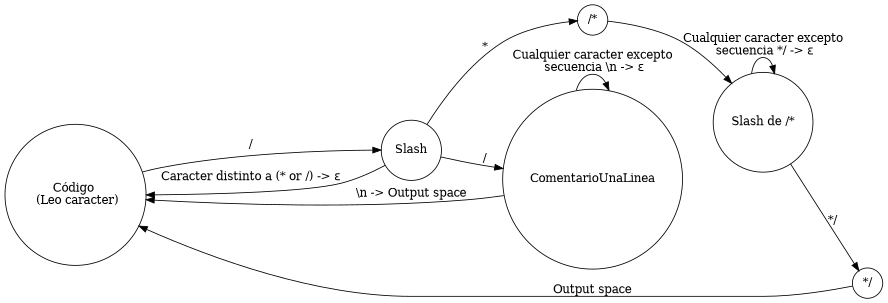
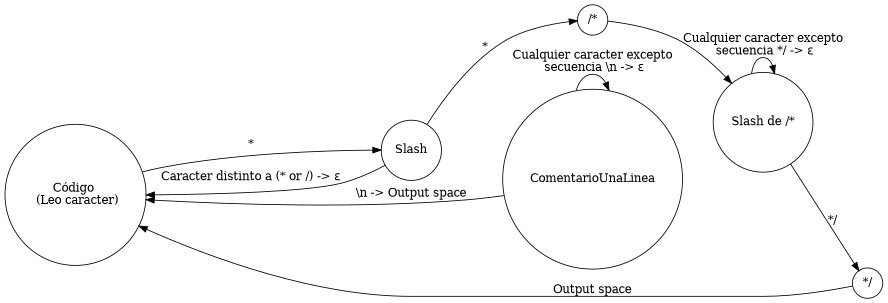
edge "Código (Leo caracter)" -> "Slash": label "/" -> "*"
edge "Slash" -> "ComentarioUnaLinea": removed, label "/"
